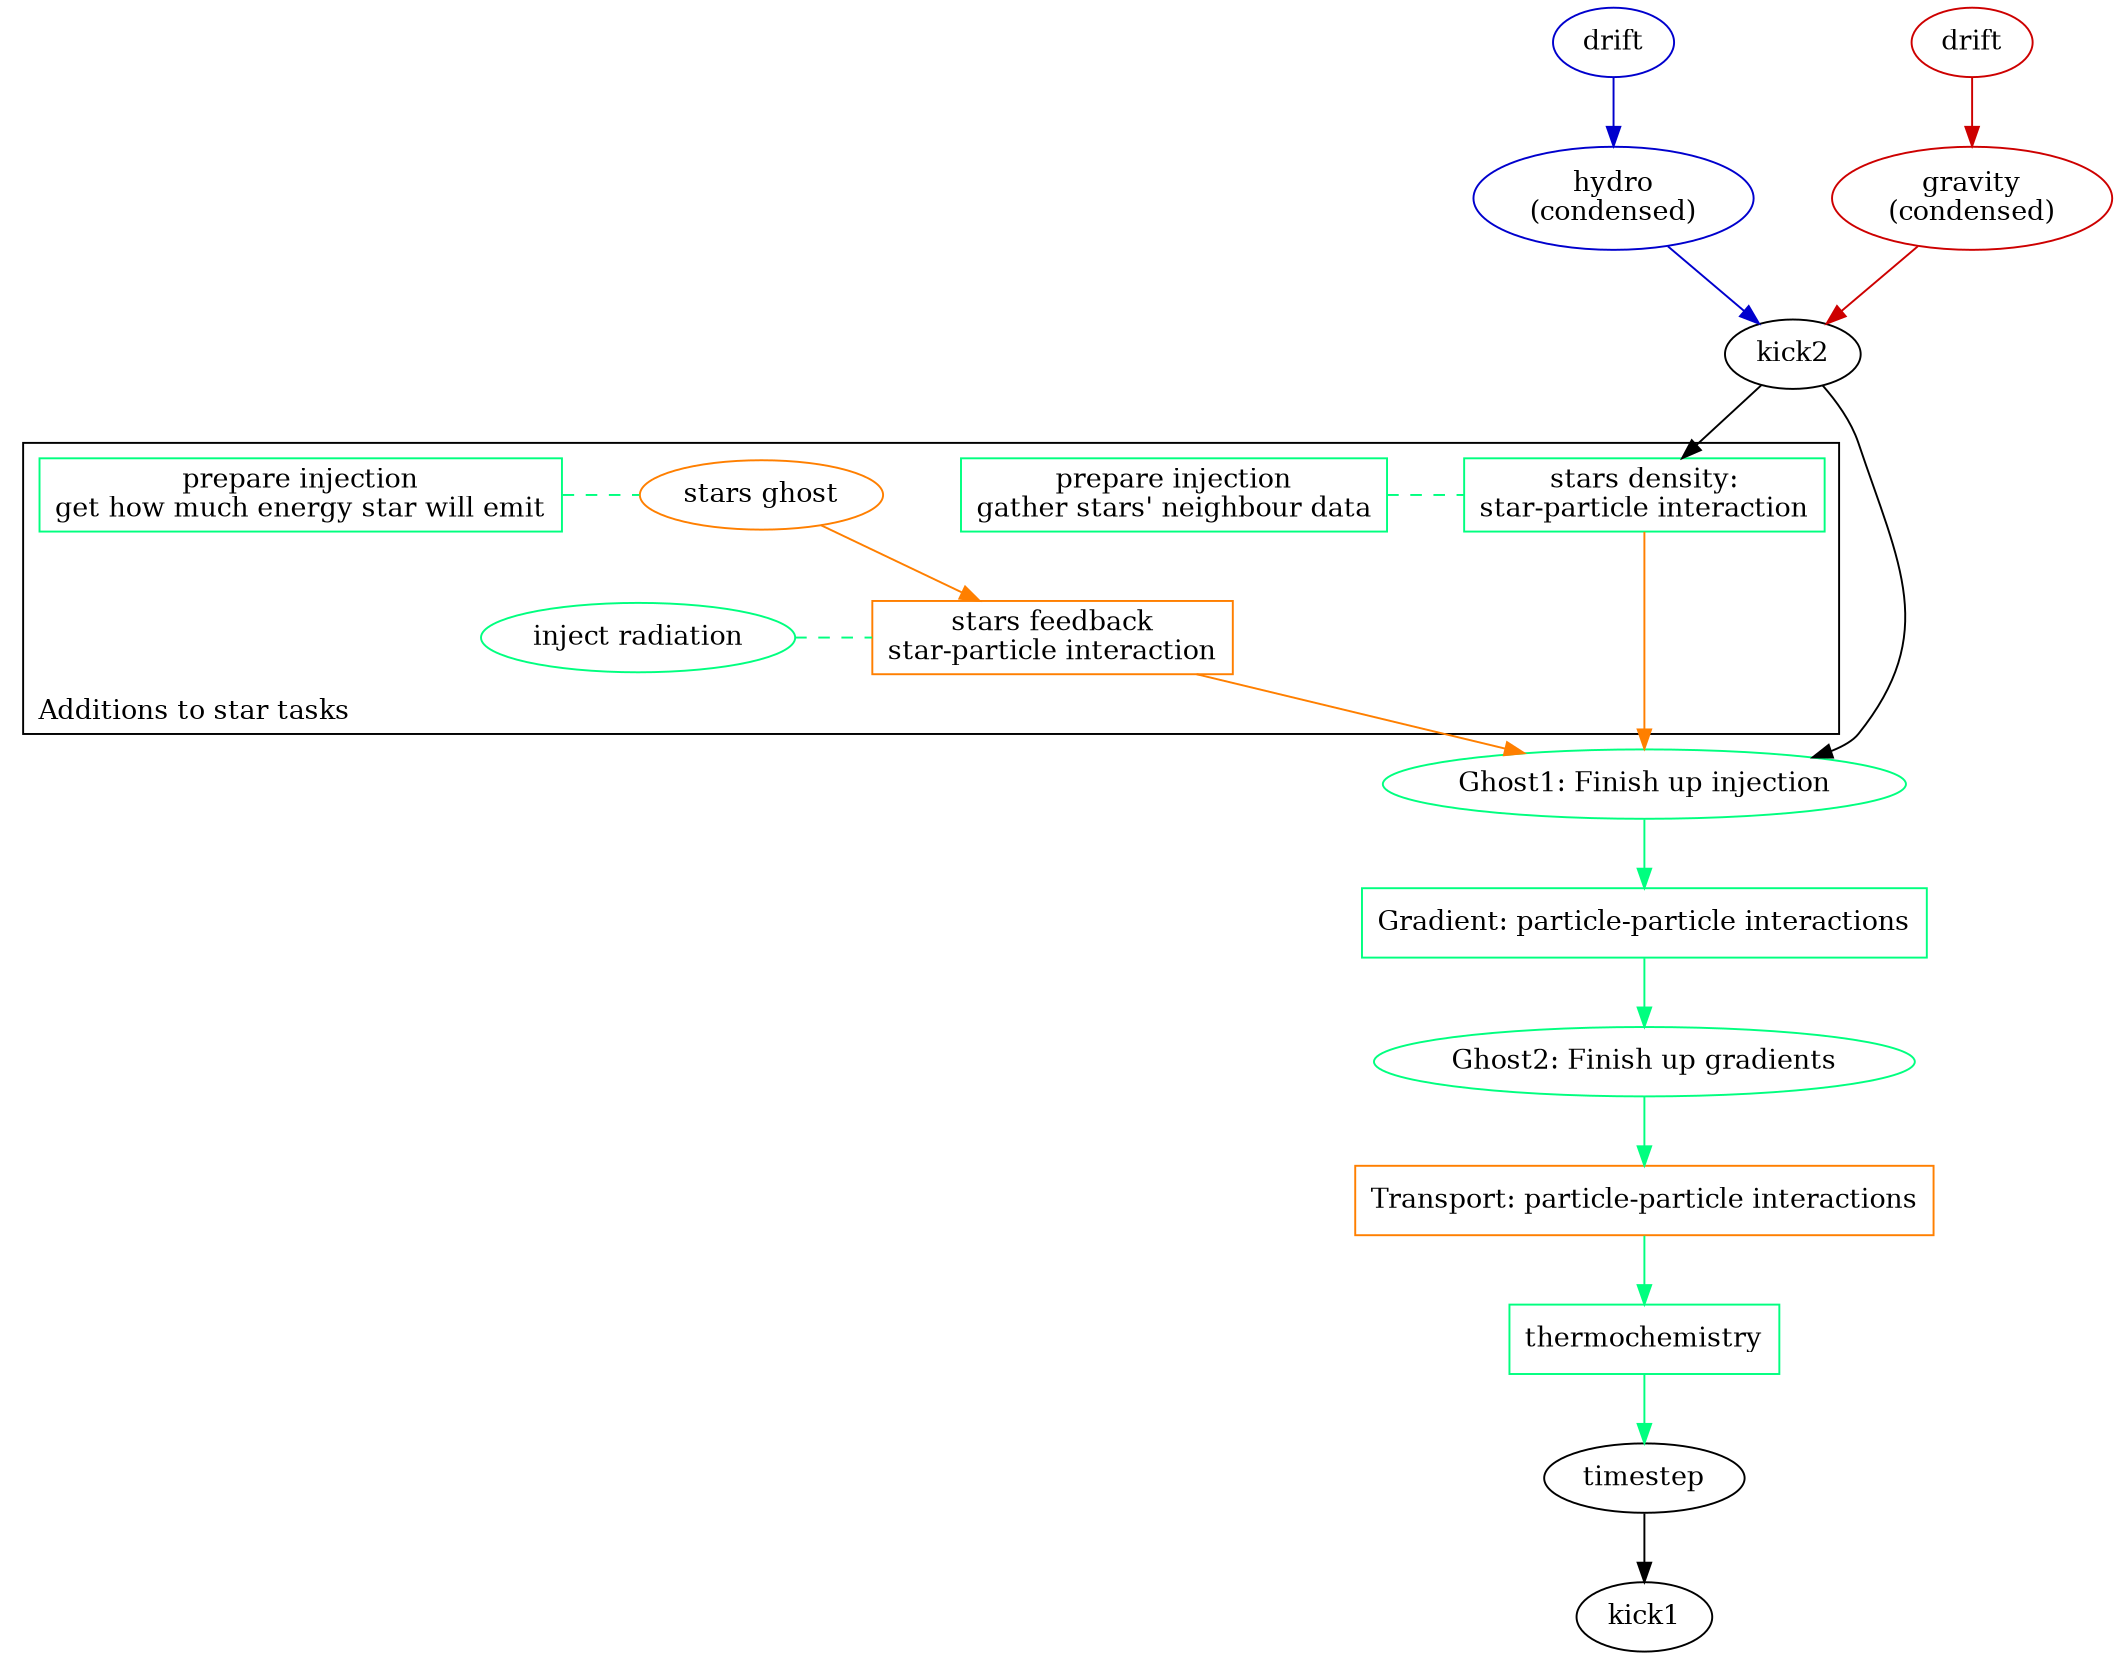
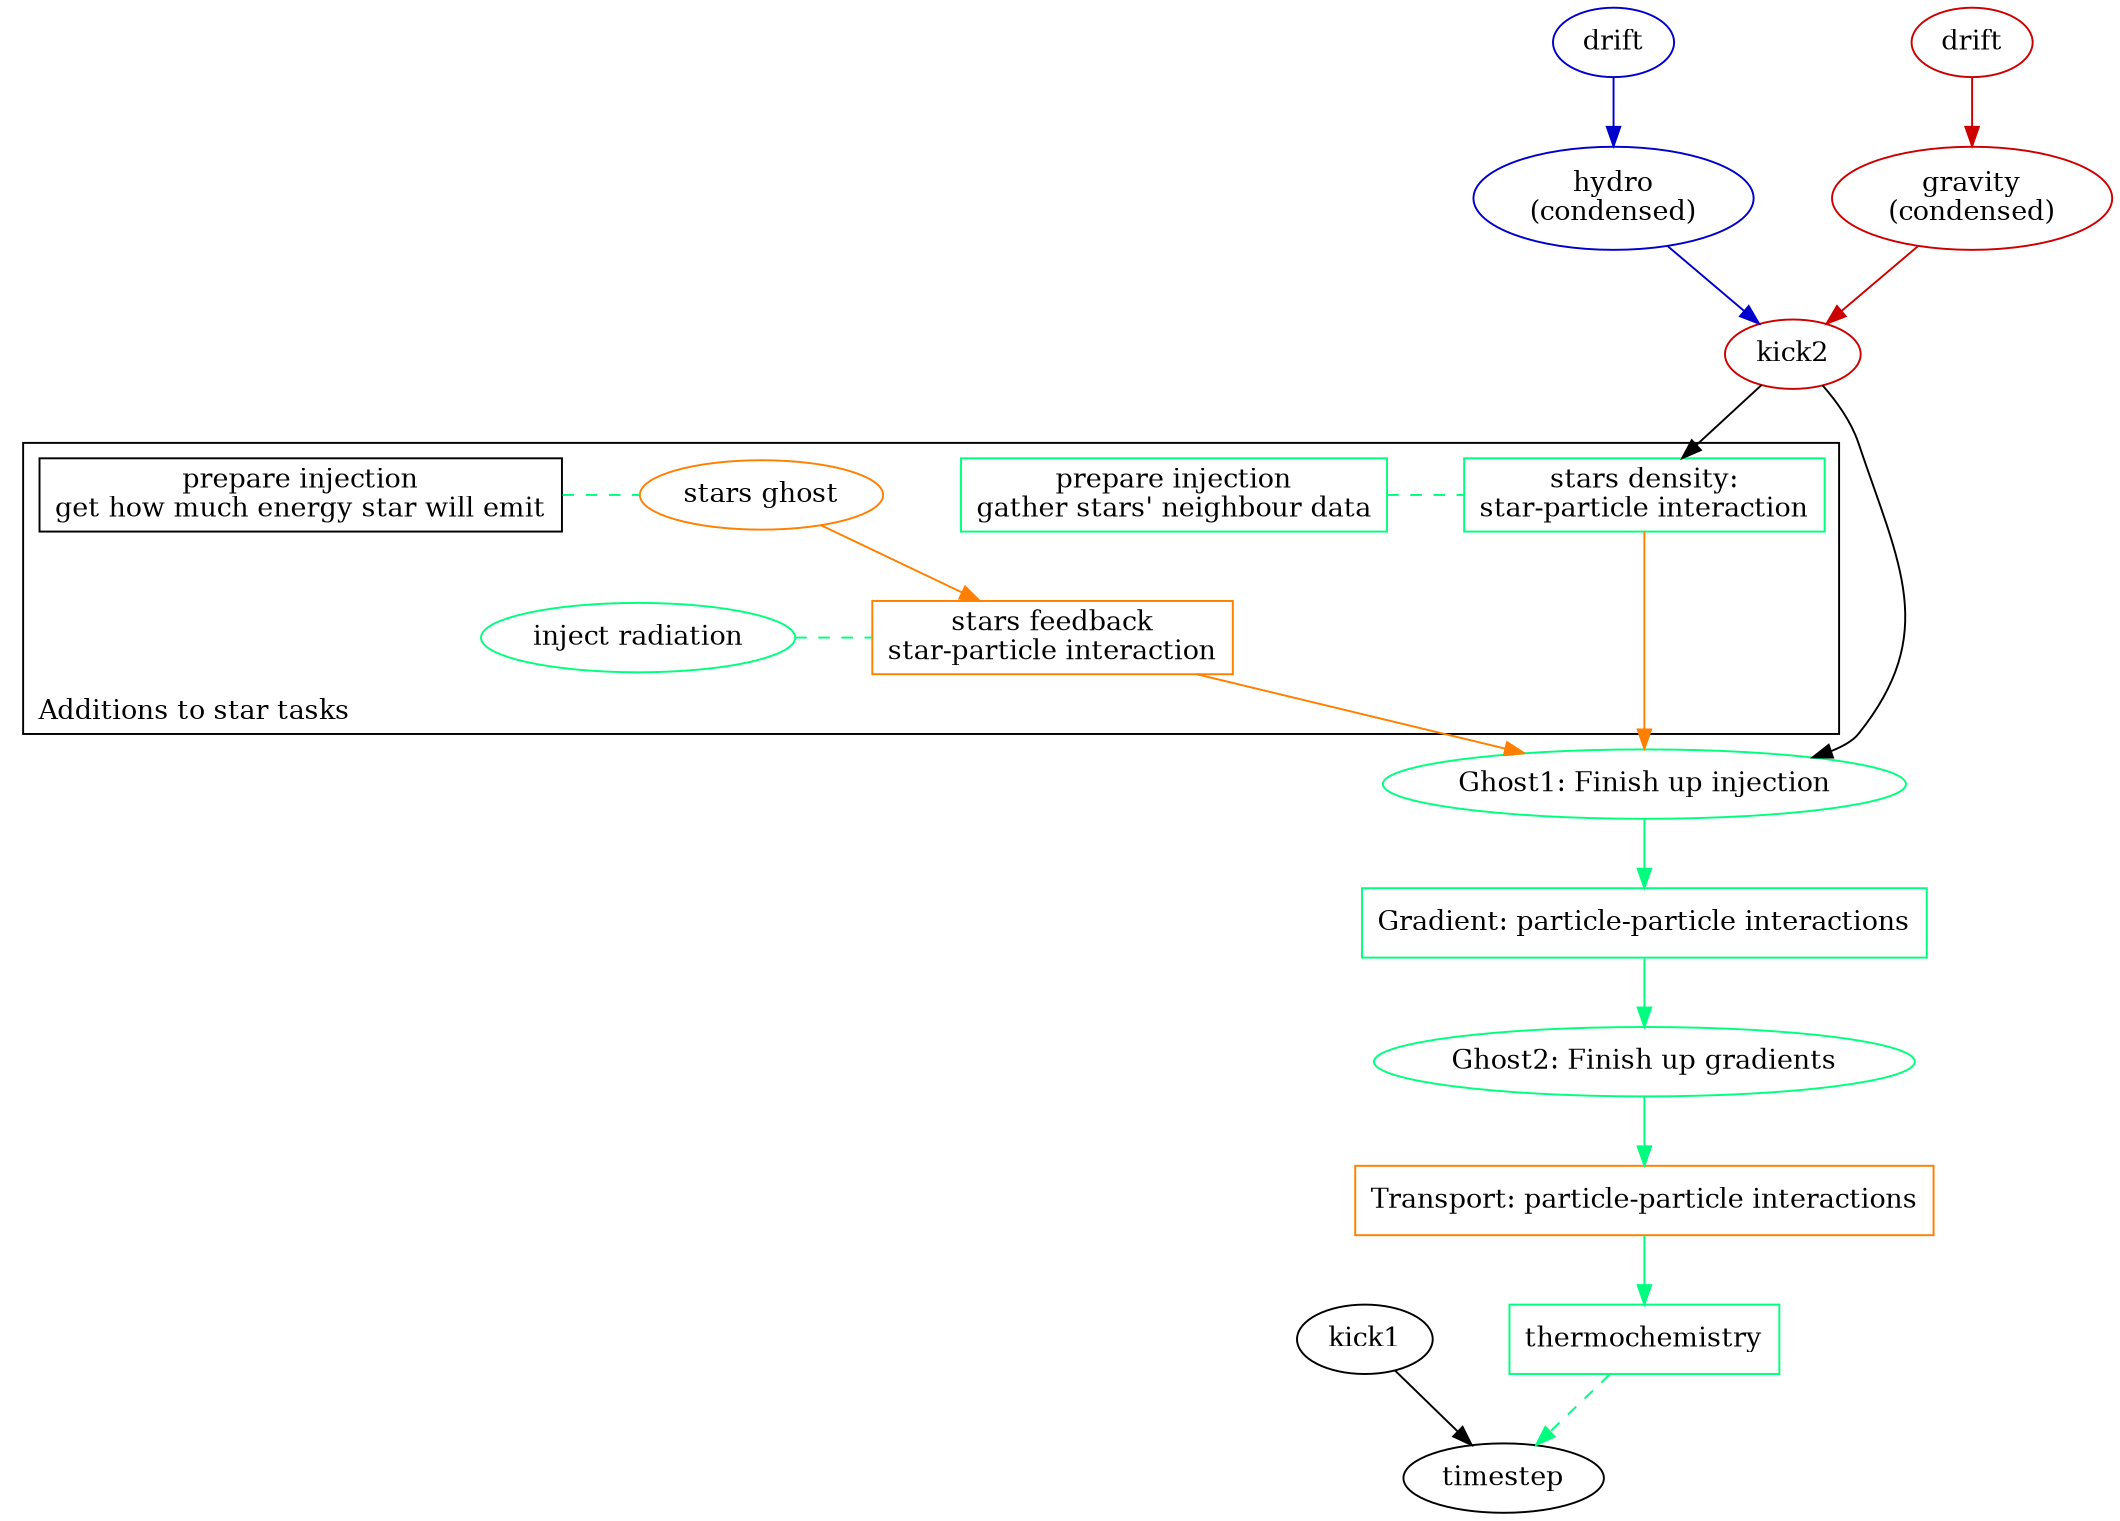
node "kick2": color black -> red3
node "prepare injection get how much energy star will emit": color springgreen -> black
edge "thermochemistry" -> "timestep": style solid -> dashed
edge "timestep" -> "kick1": reversed
